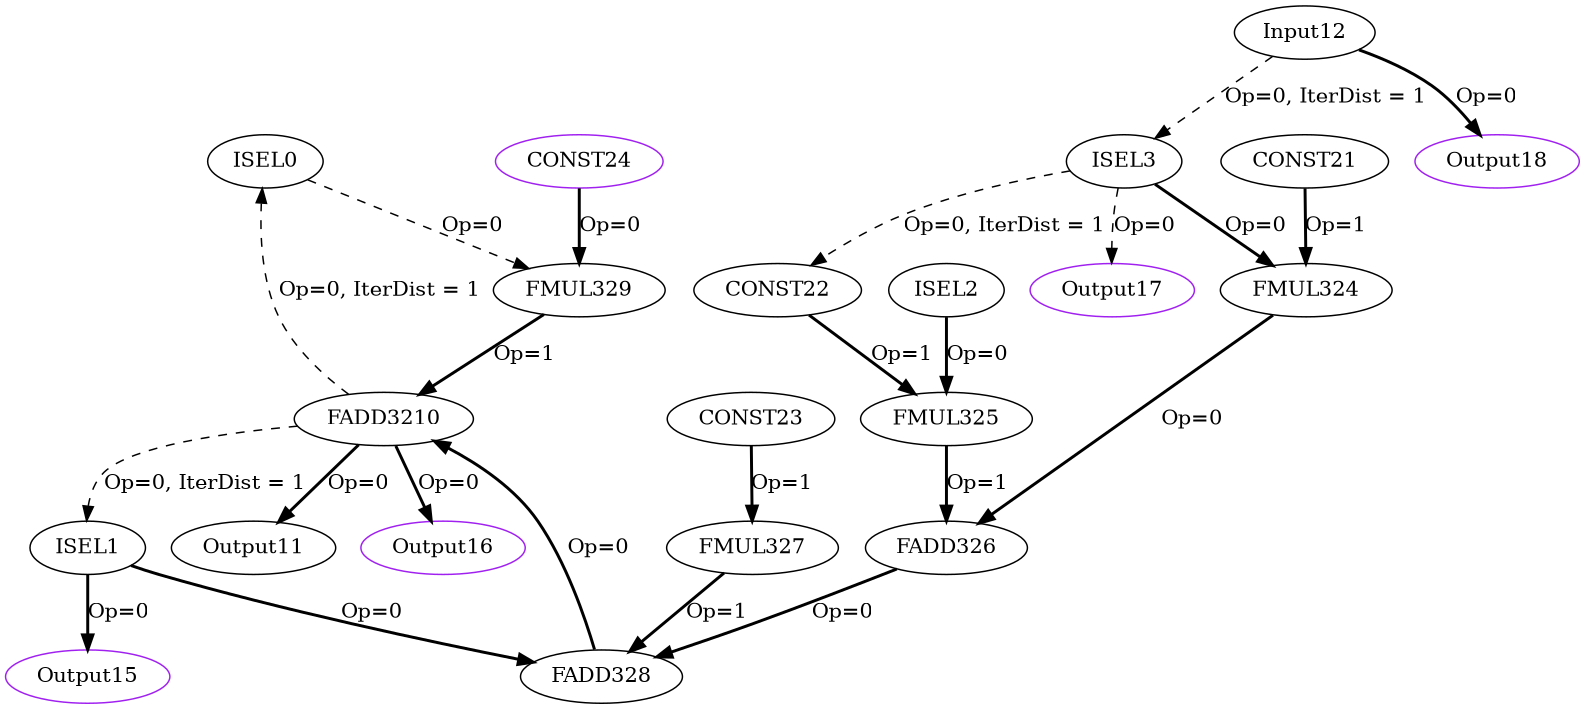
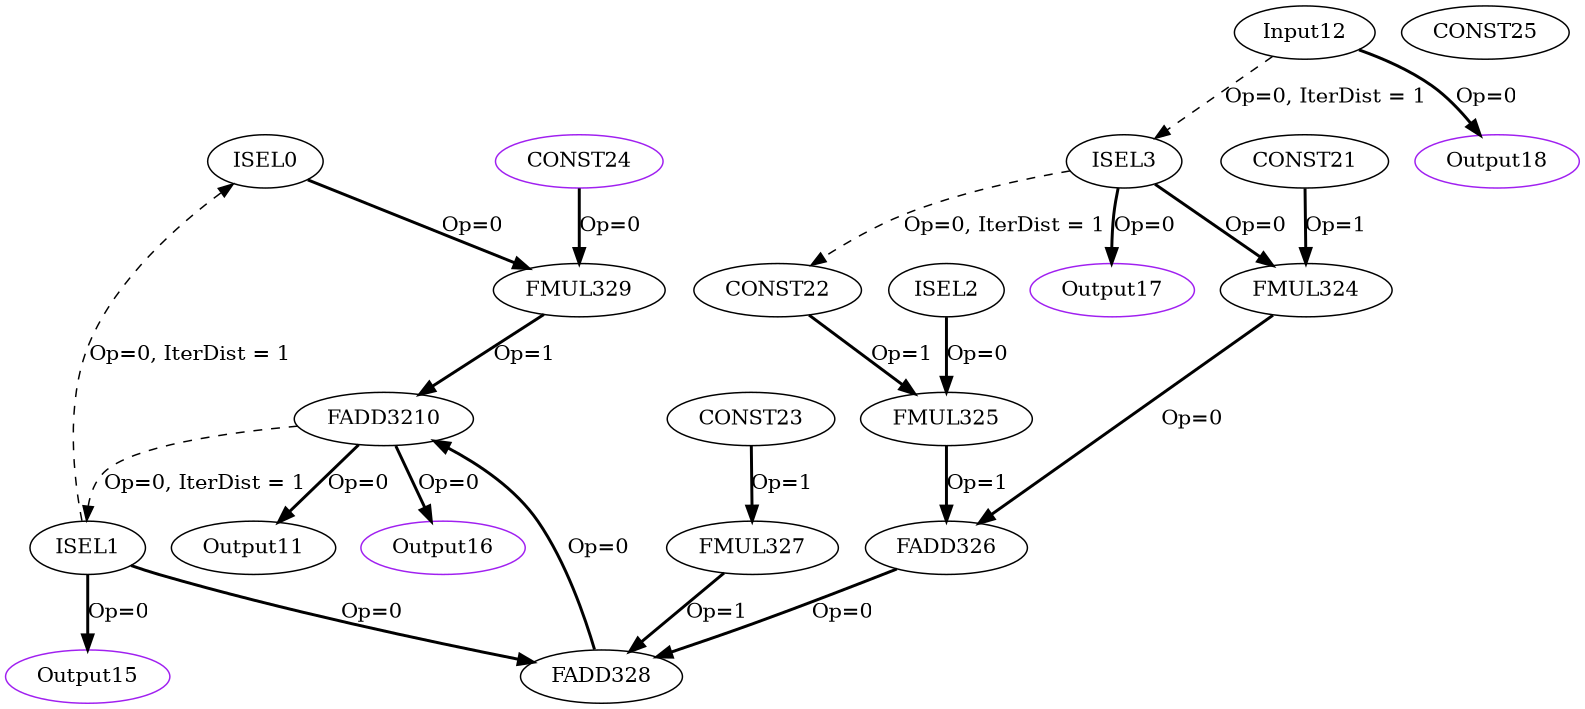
node "CONST25": added
edge "ISEL3" -> "Output17": style dashed -> bold
edge "ISEL0" -> "FMUL329": style dashed -> bold
edge "FADD3210" -> "ISEL0": now "ISEL1" -> "ISEL0"
